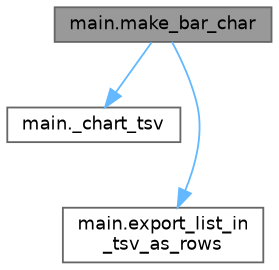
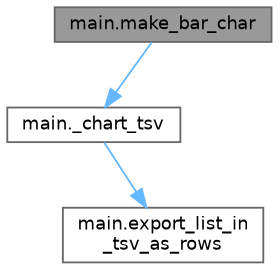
edge "main.make_bar_char" -> "main.export_list_in _tsv_as_rows": now "main._chart_tsv" -> "main.export_list_in _tsv_as_rows"
